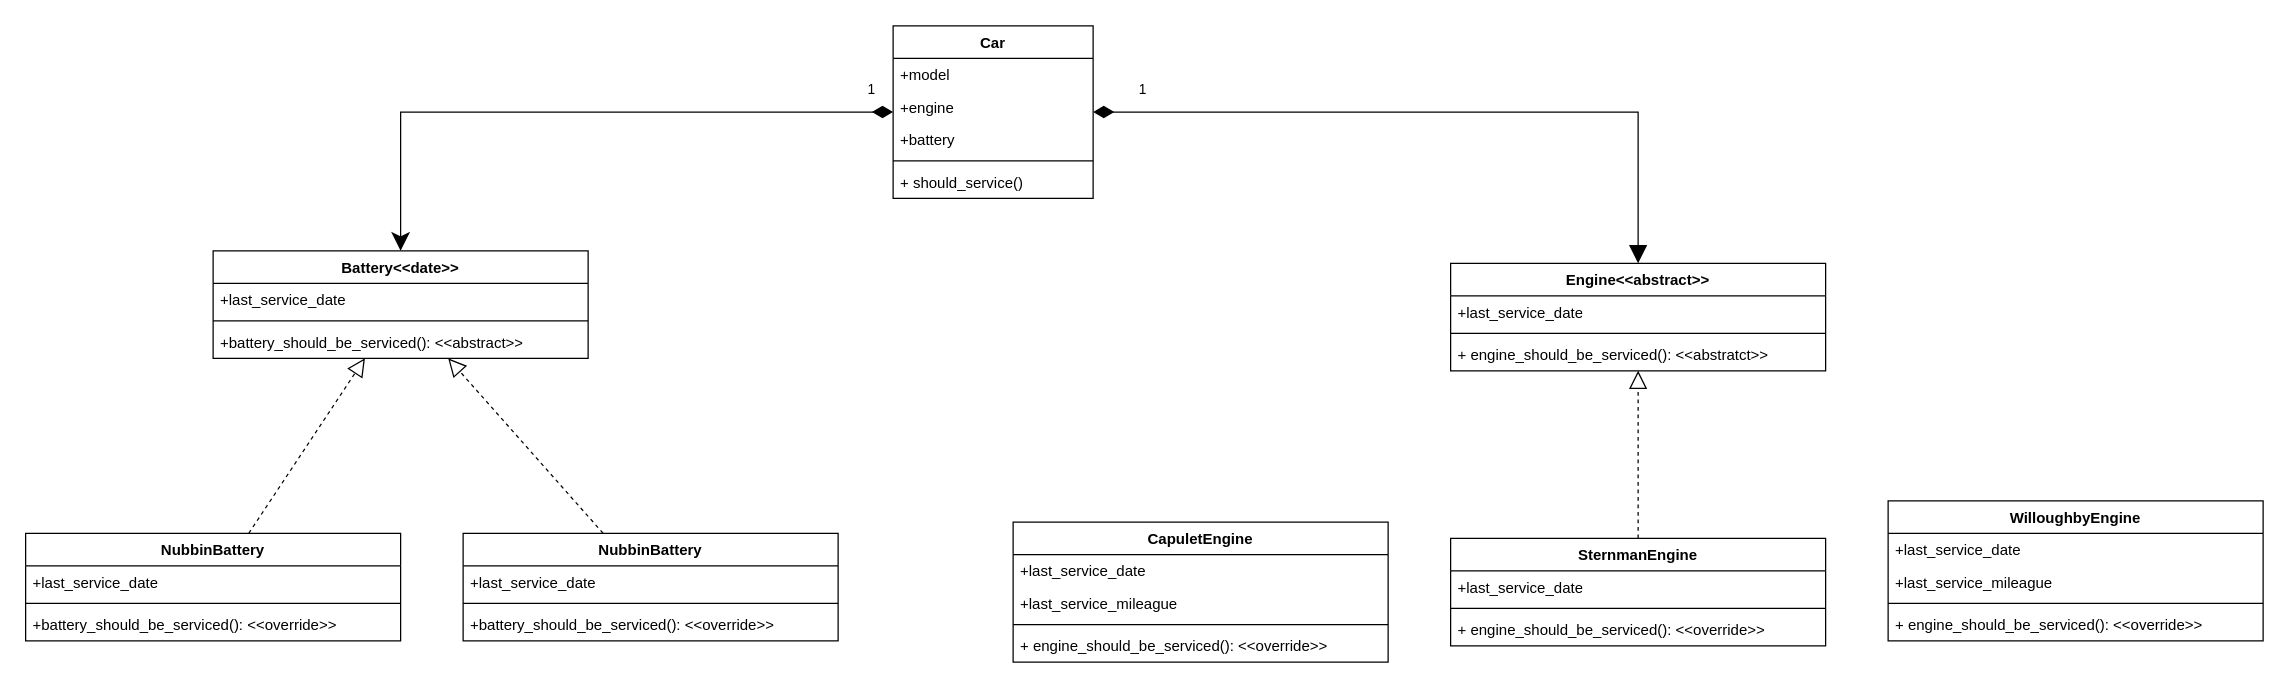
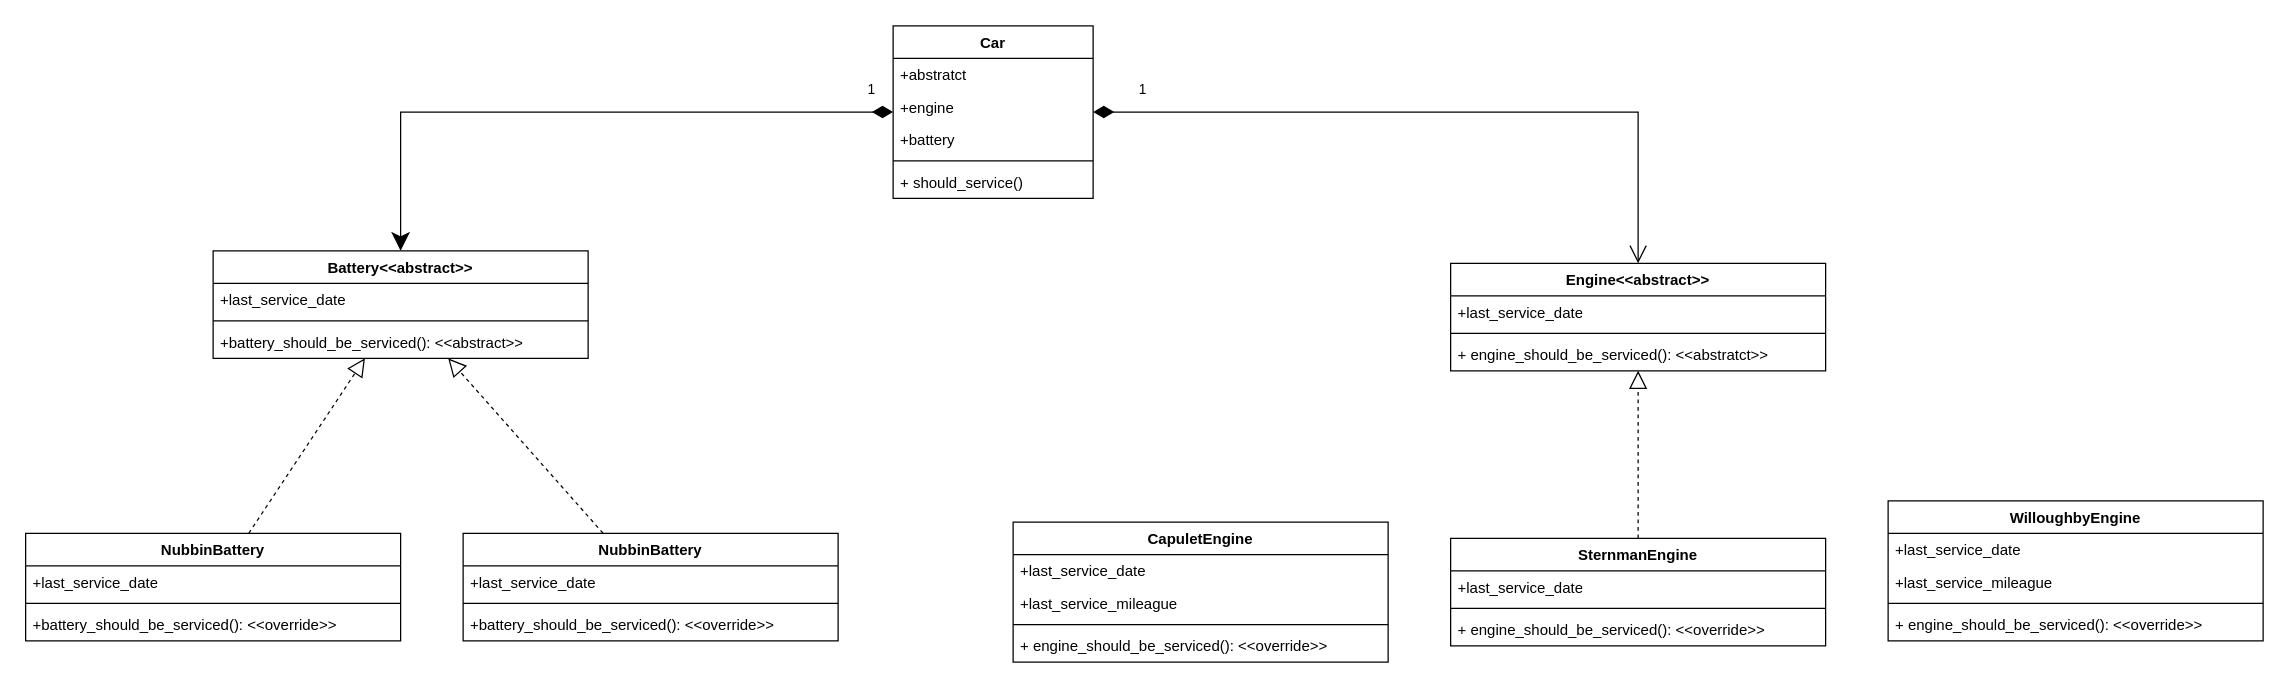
node "+model": label "+model" -> "+abstratct"
edge "Car" -- "Engine<<abstract>>": arrowhead block -> open
node "Battery<<date>>": label "Battery<<date>>" -> "Battery<<abstract>>"
